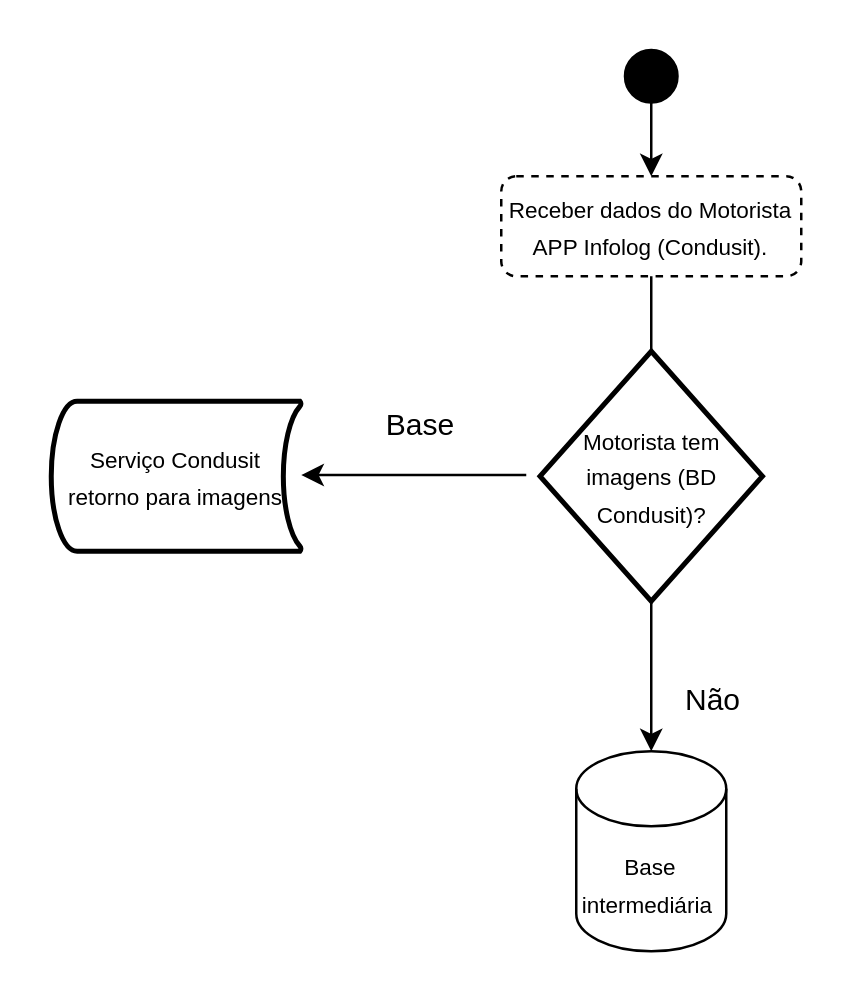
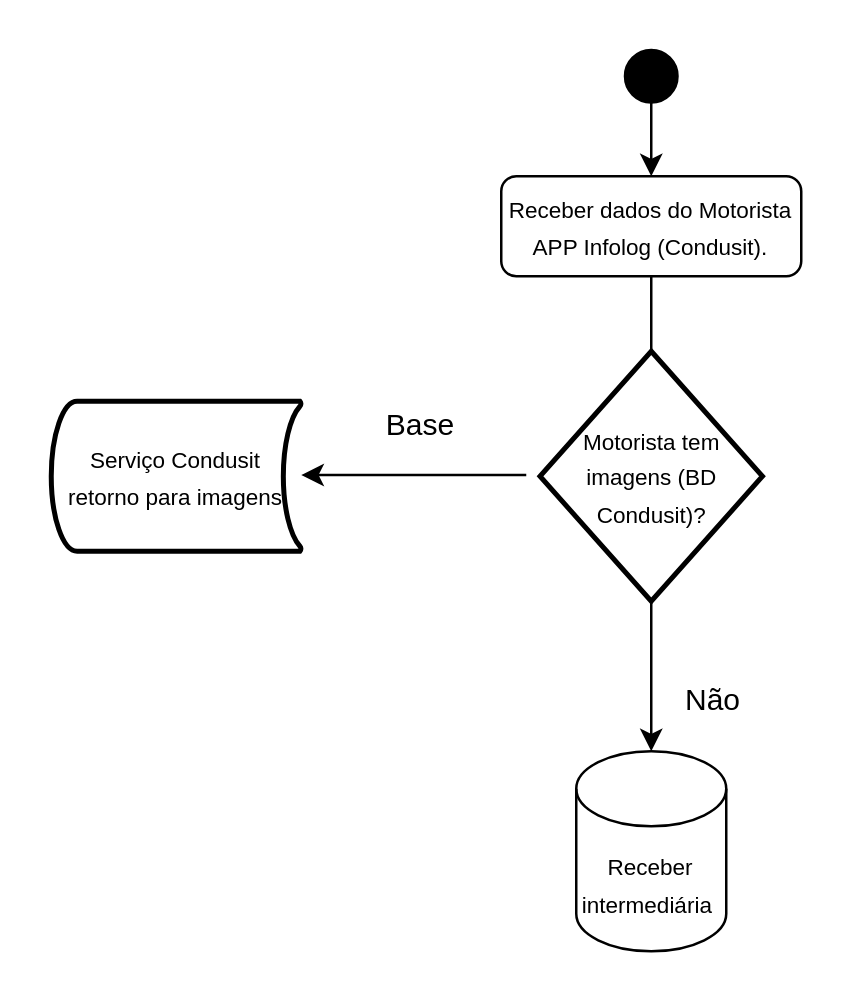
node "Receber dados do Motorista APP Infolog (Condusit).": style dashed -> solid
node "Base intermediária": label "Base intermediária" -> "Receber intermediária"
